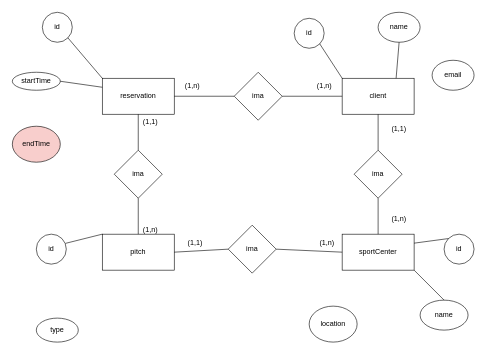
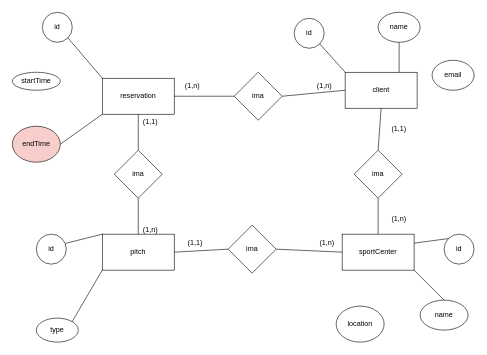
edge "startTime" -- "reservation": removed
node "client": moved (378, 96) -> (381, 90)
edge "reservation" -- "endTime": added
edge "pitch" -- "type": added
node "location": moved (333, 324) -> (360, 324)
